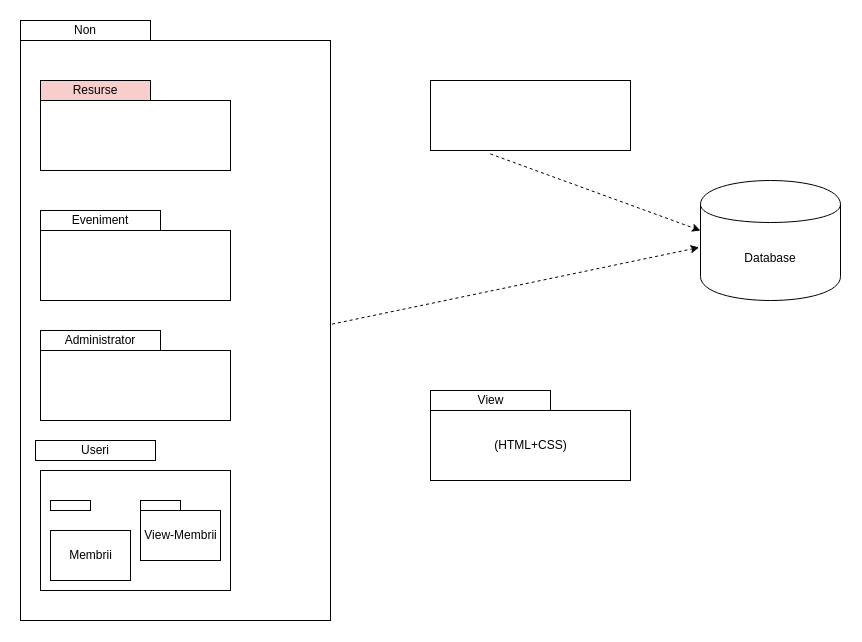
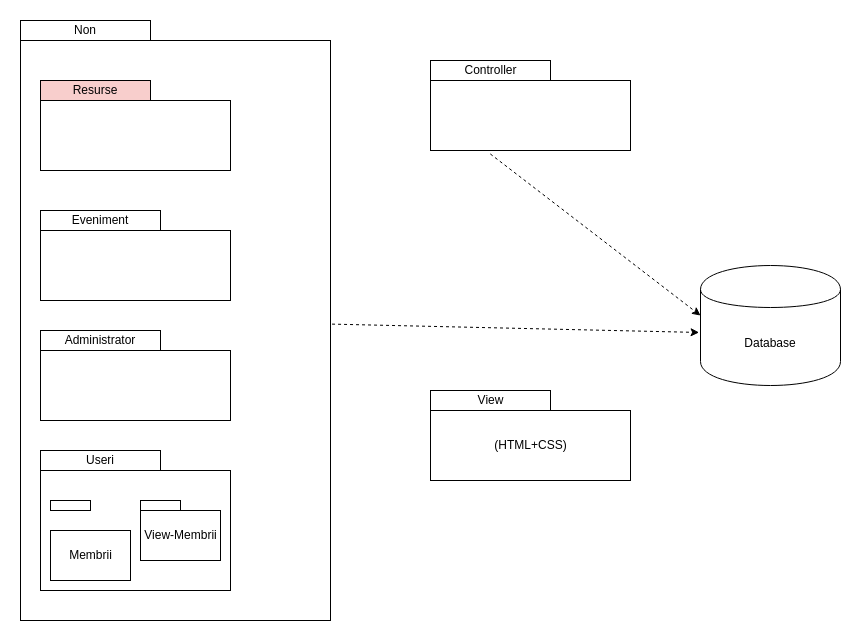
node "Controller": added
node "Database": moved (771, 241) -> (771, 326)
node "Useri": moved (96, 451) -> (101, 461)
